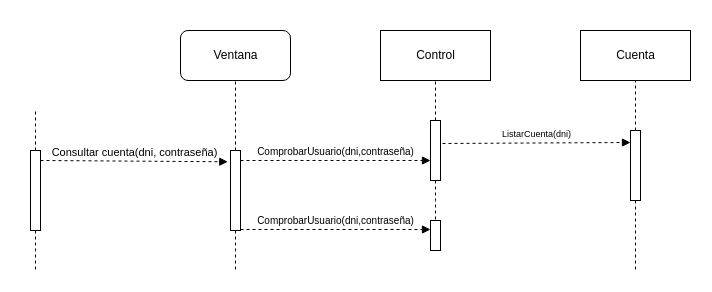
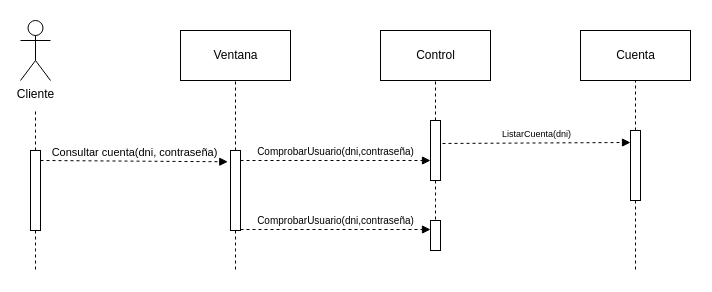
node "Cliente": added
node "Ventana": shape rounded rectangle -> rectangle
